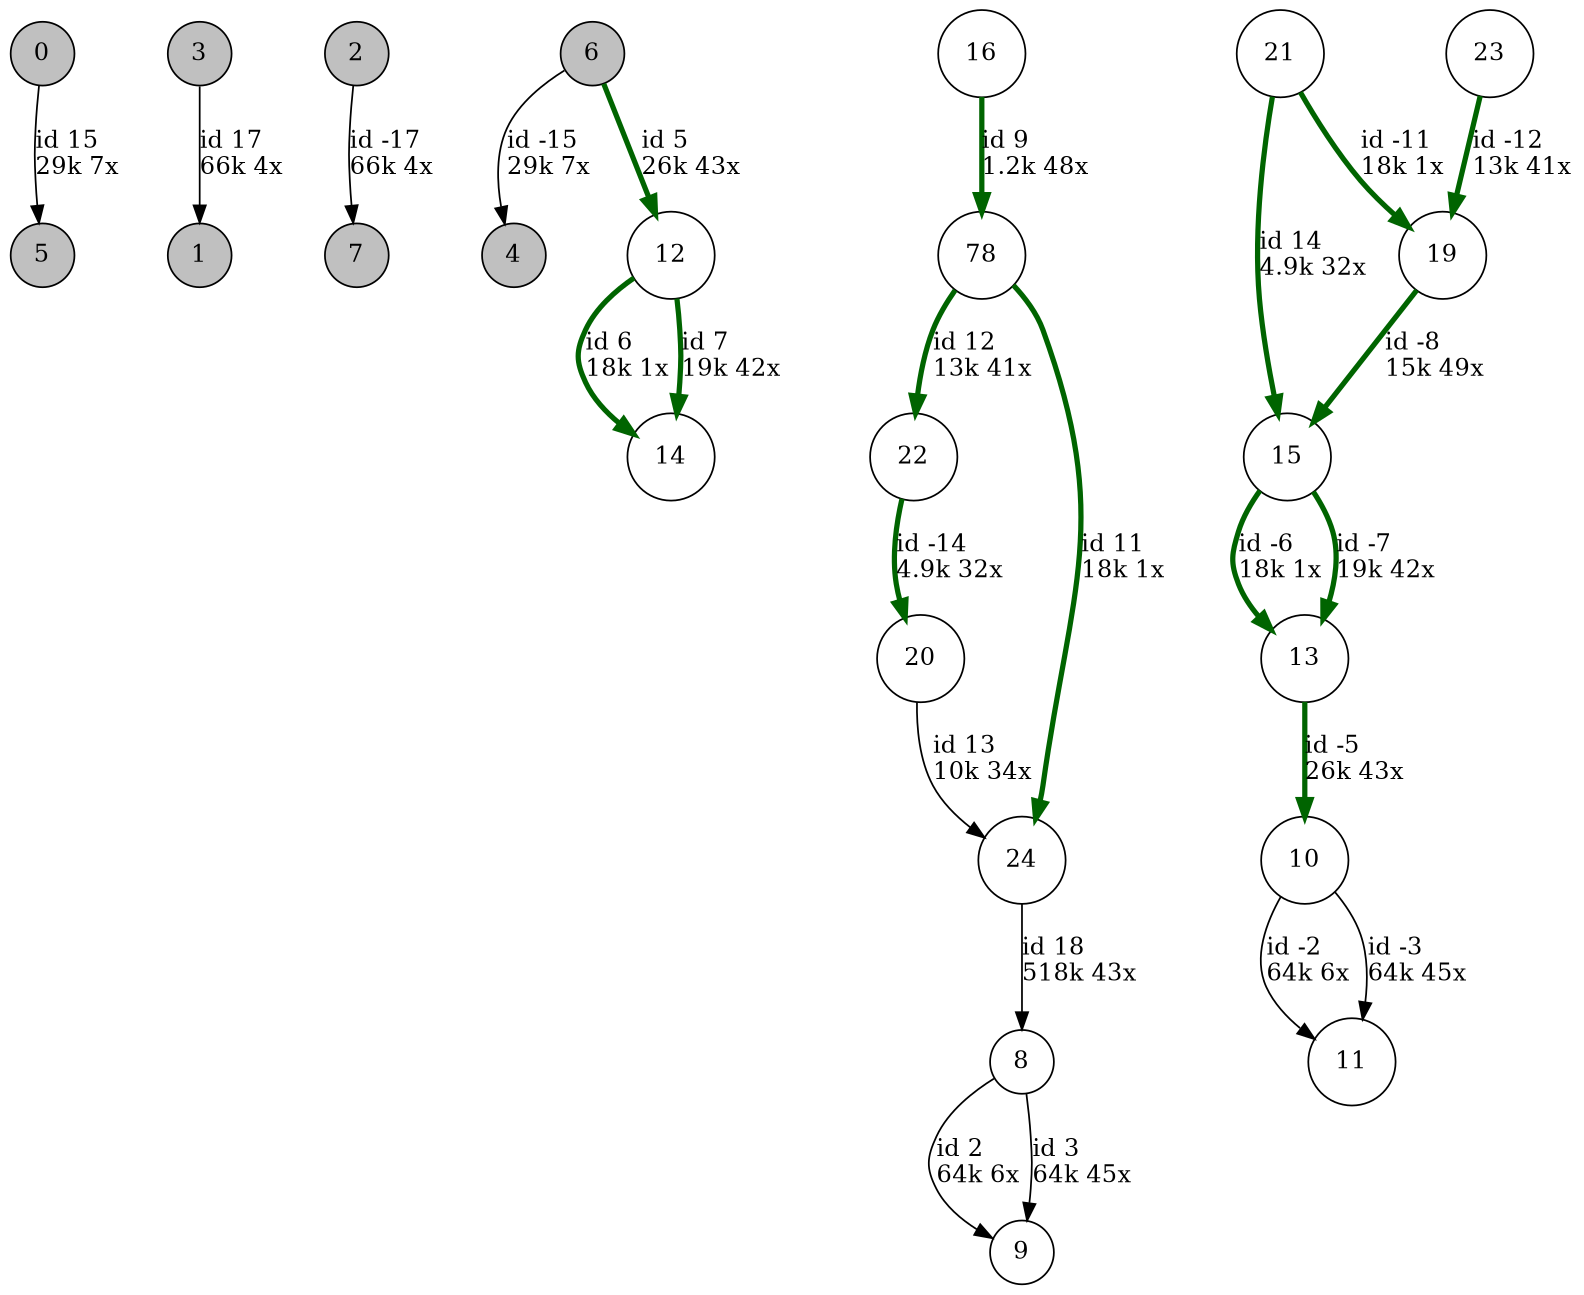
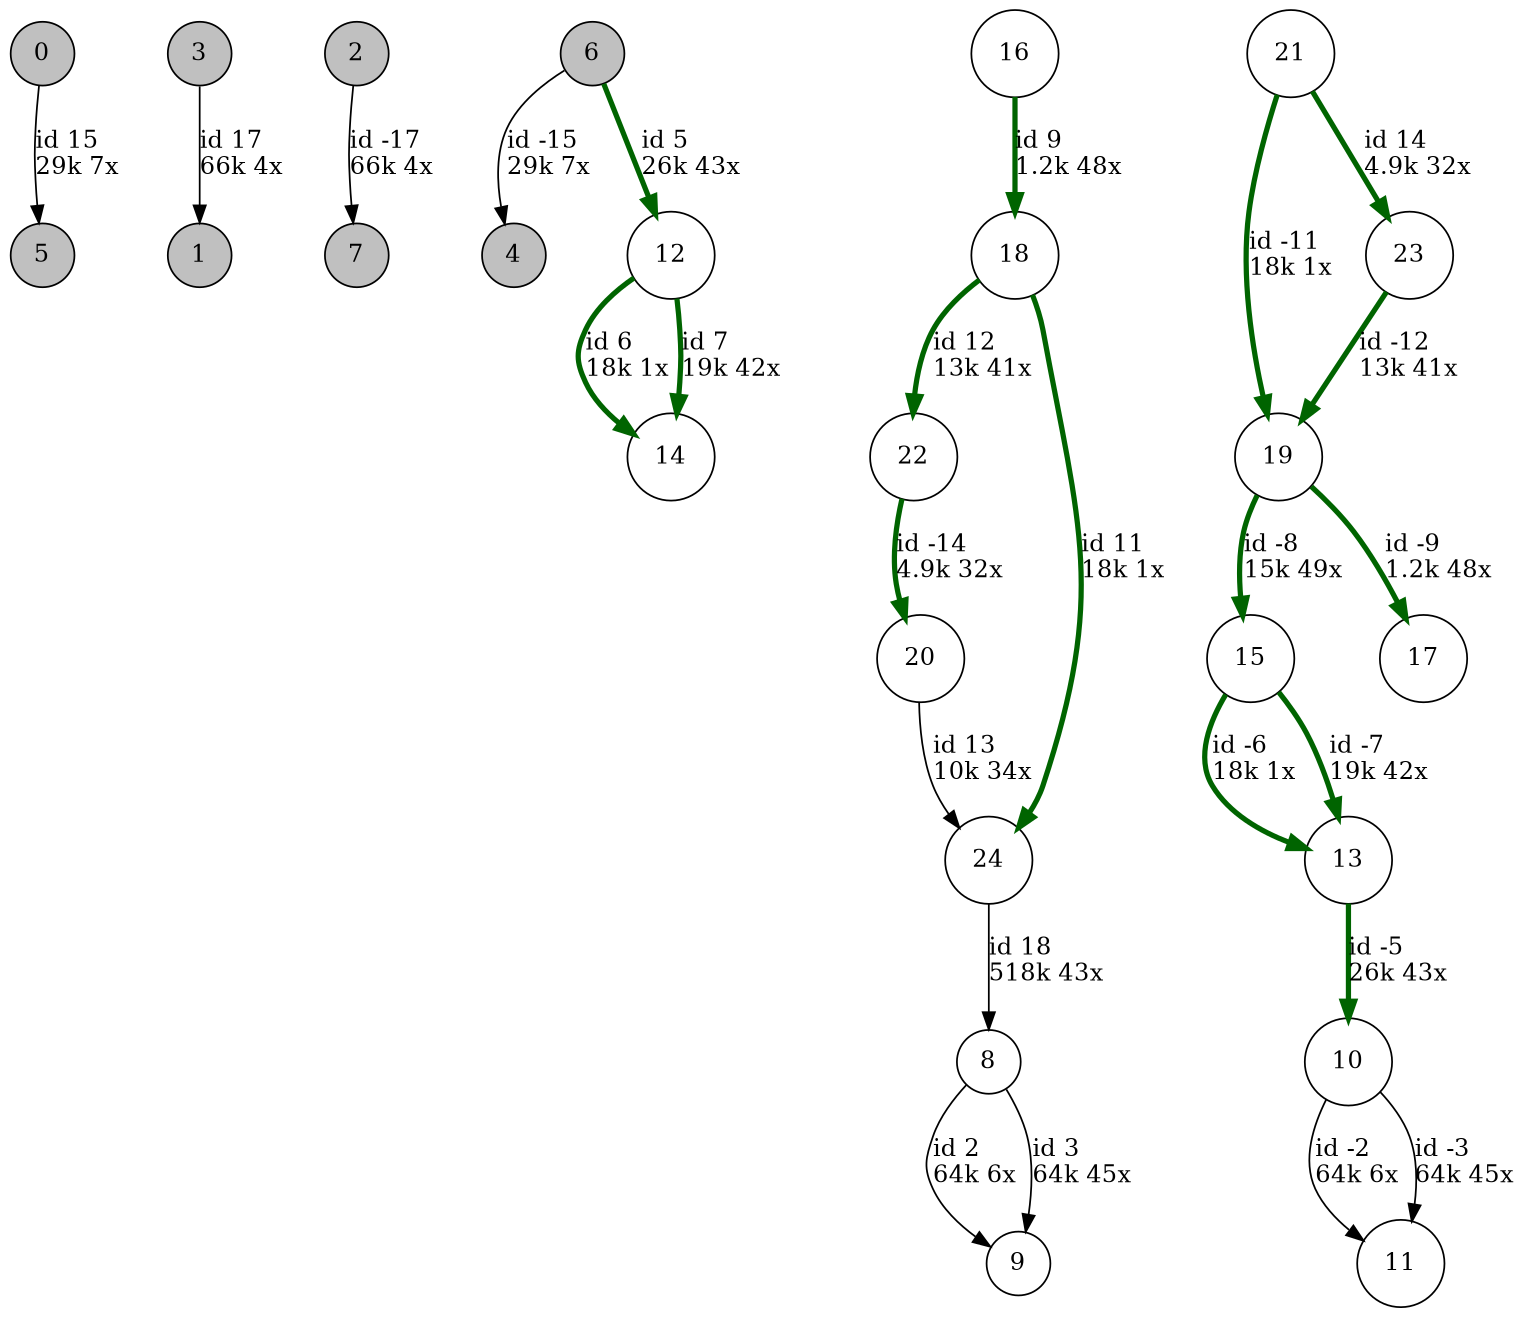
edge "21" -> "15": now "21" -> "23"
node "78": label "78" -> "18"
node "17": added
